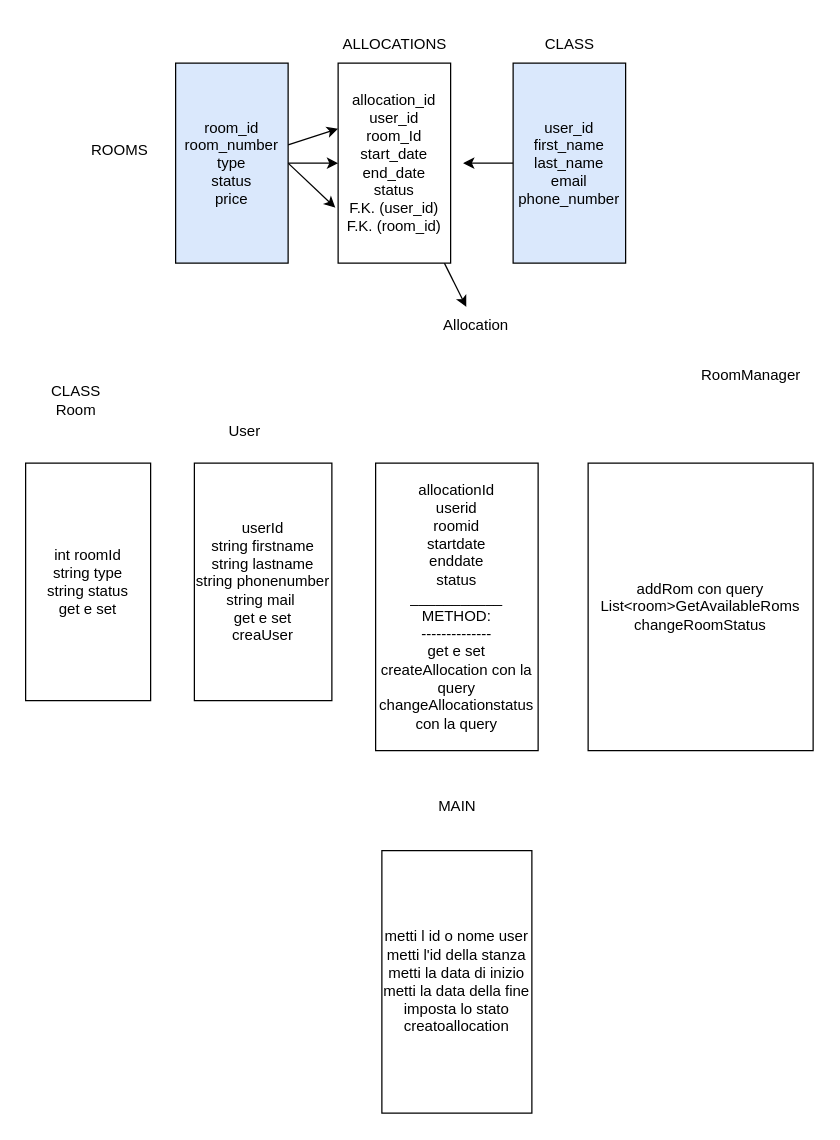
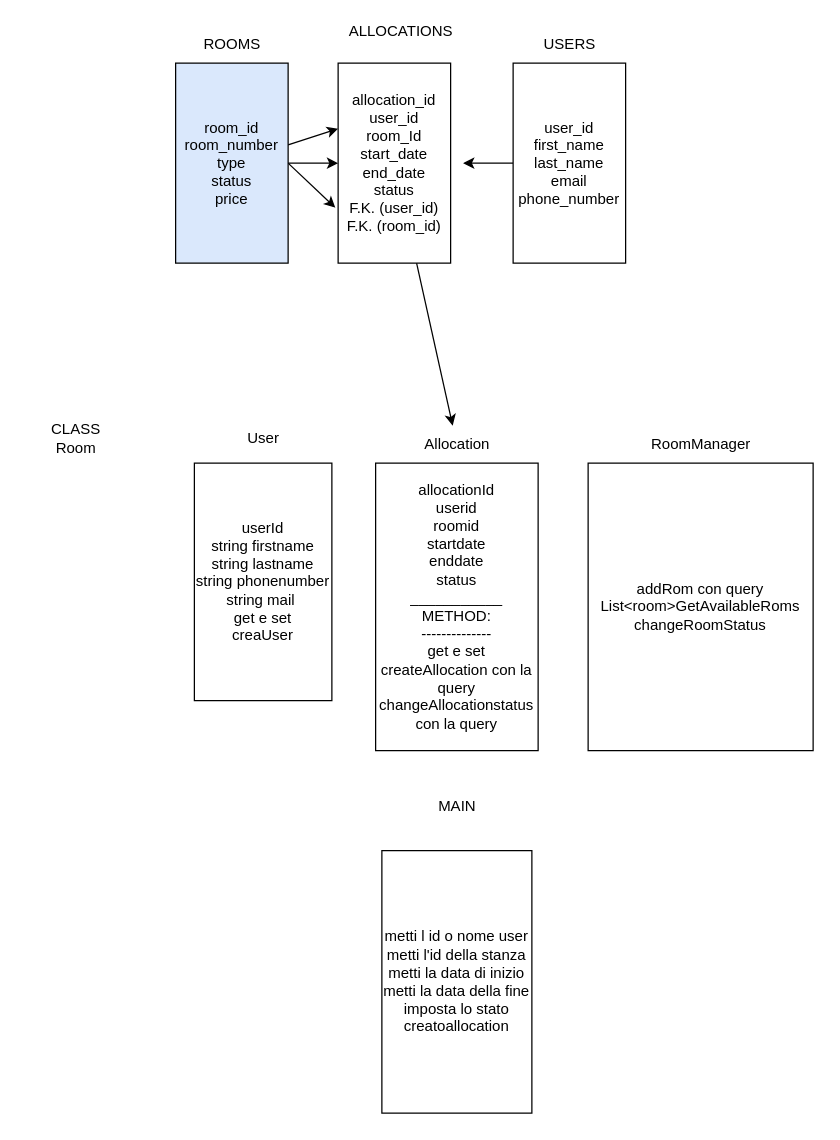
node "ALLOCATIONS": moved (394, 44) -> (401, 32)
node "CLASS": label "CLASS" -> "USERS"
node "ROOMS": moved (119, 151) -> (232, 44)
node "user_id first_name last_name email phone_number": fillcolor #dae8fc -> #ffffff
node "Allocation": moved (476, 326) -> (457, 444)
node "RoomManager": moved (751, 376) -> (701, 444)
node "CLASS Room": moved (76, 401) -> (76, 438)
node "User": moved (244, 432) -> (263, 438)
node "int roomId string type string status get e set": removed
